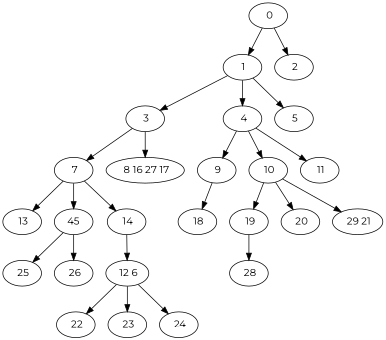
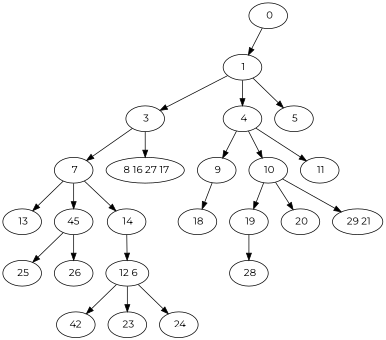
node "2": removed
node "22": label "22" -> "42"
